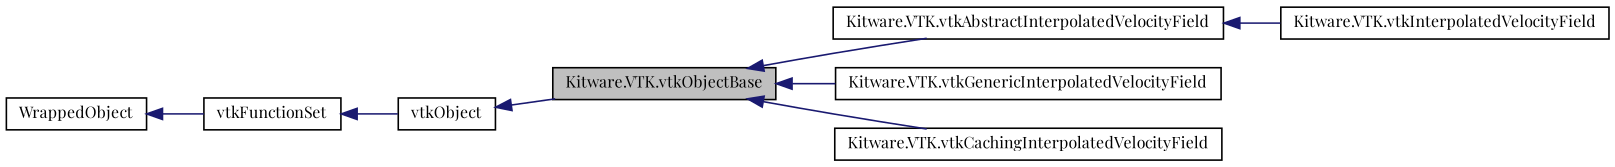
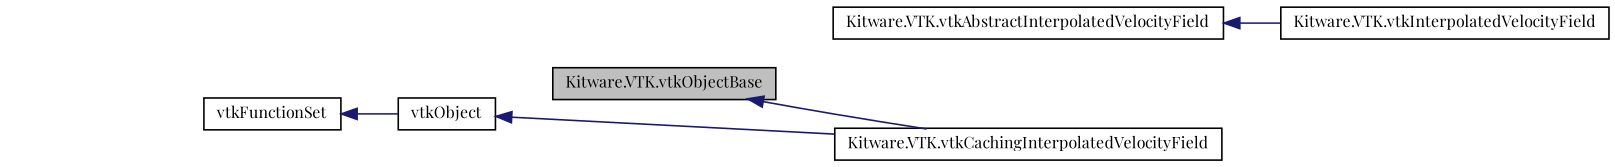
edge "Kitware.VTK.vtkAbstractInterpolatedVelocityField" -> "Kitware.VTK.vtkObjectBase": removed
node "Kitware.VTK.vtkGenericInterpolatedVelocityField": removed
edge "Kitware.VTK.vtkObjectBase" -> "vtkObject": now "Kitware.VTK.vtkCachingInterpolatedVelocityField" -> "vtkObject"
node "WrappedObject": removed
